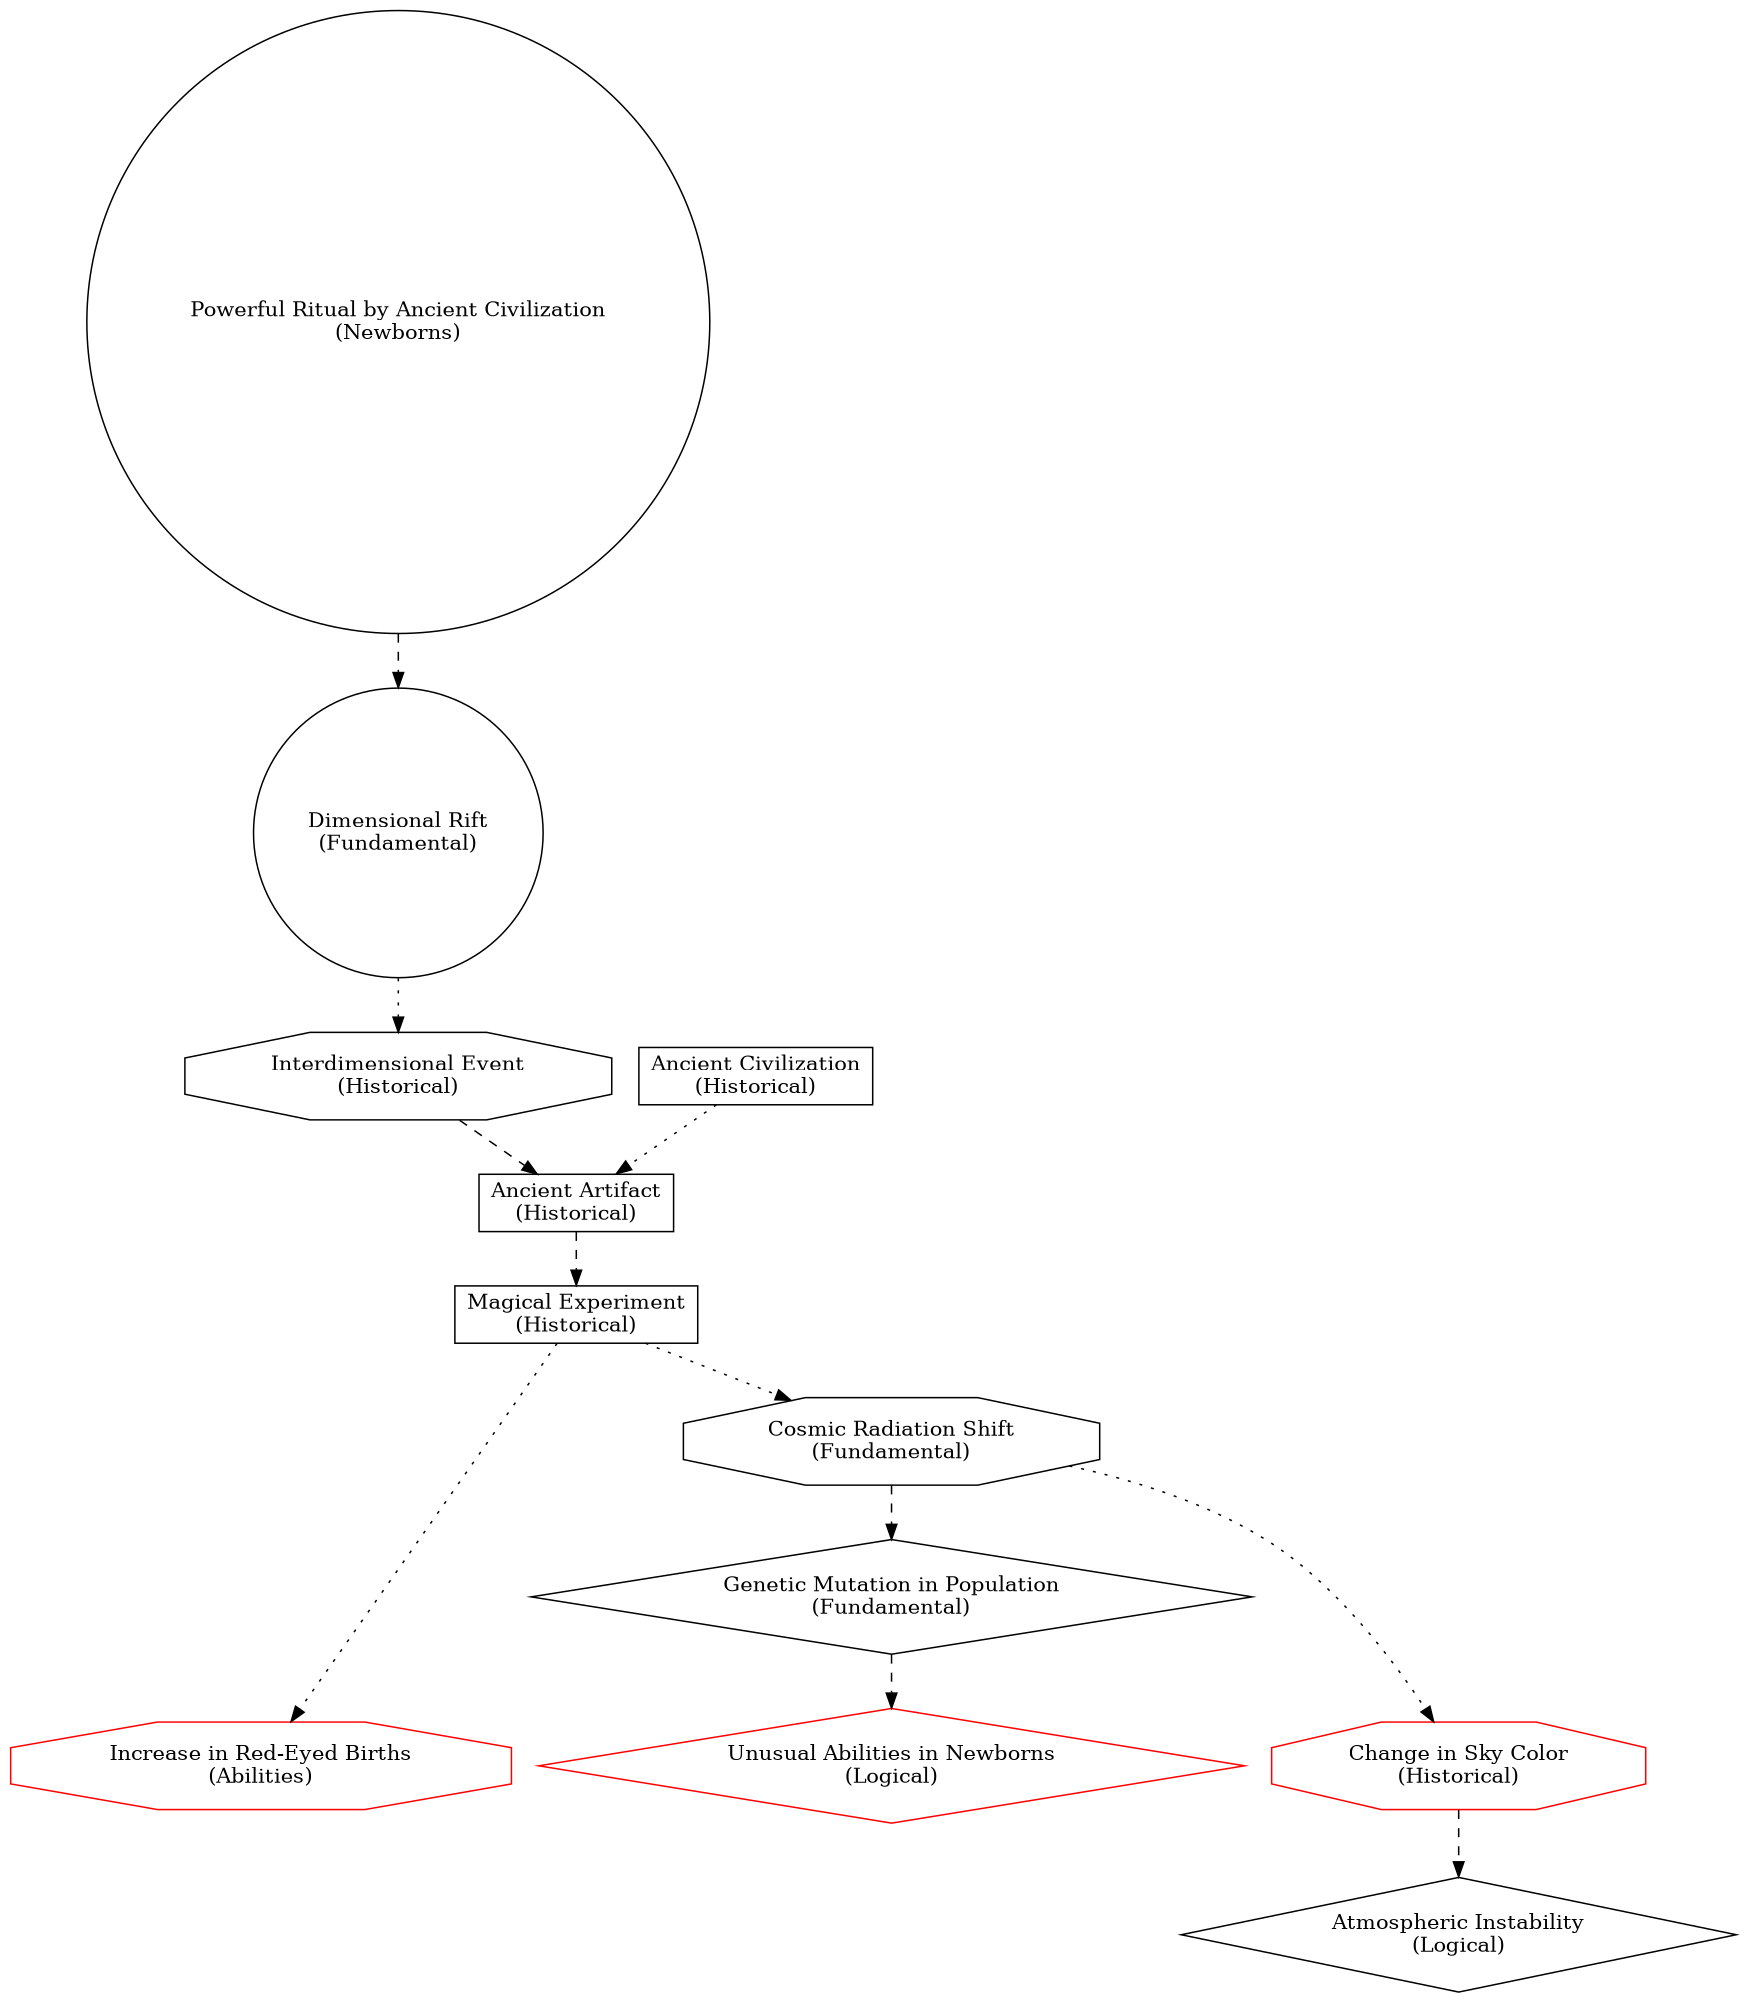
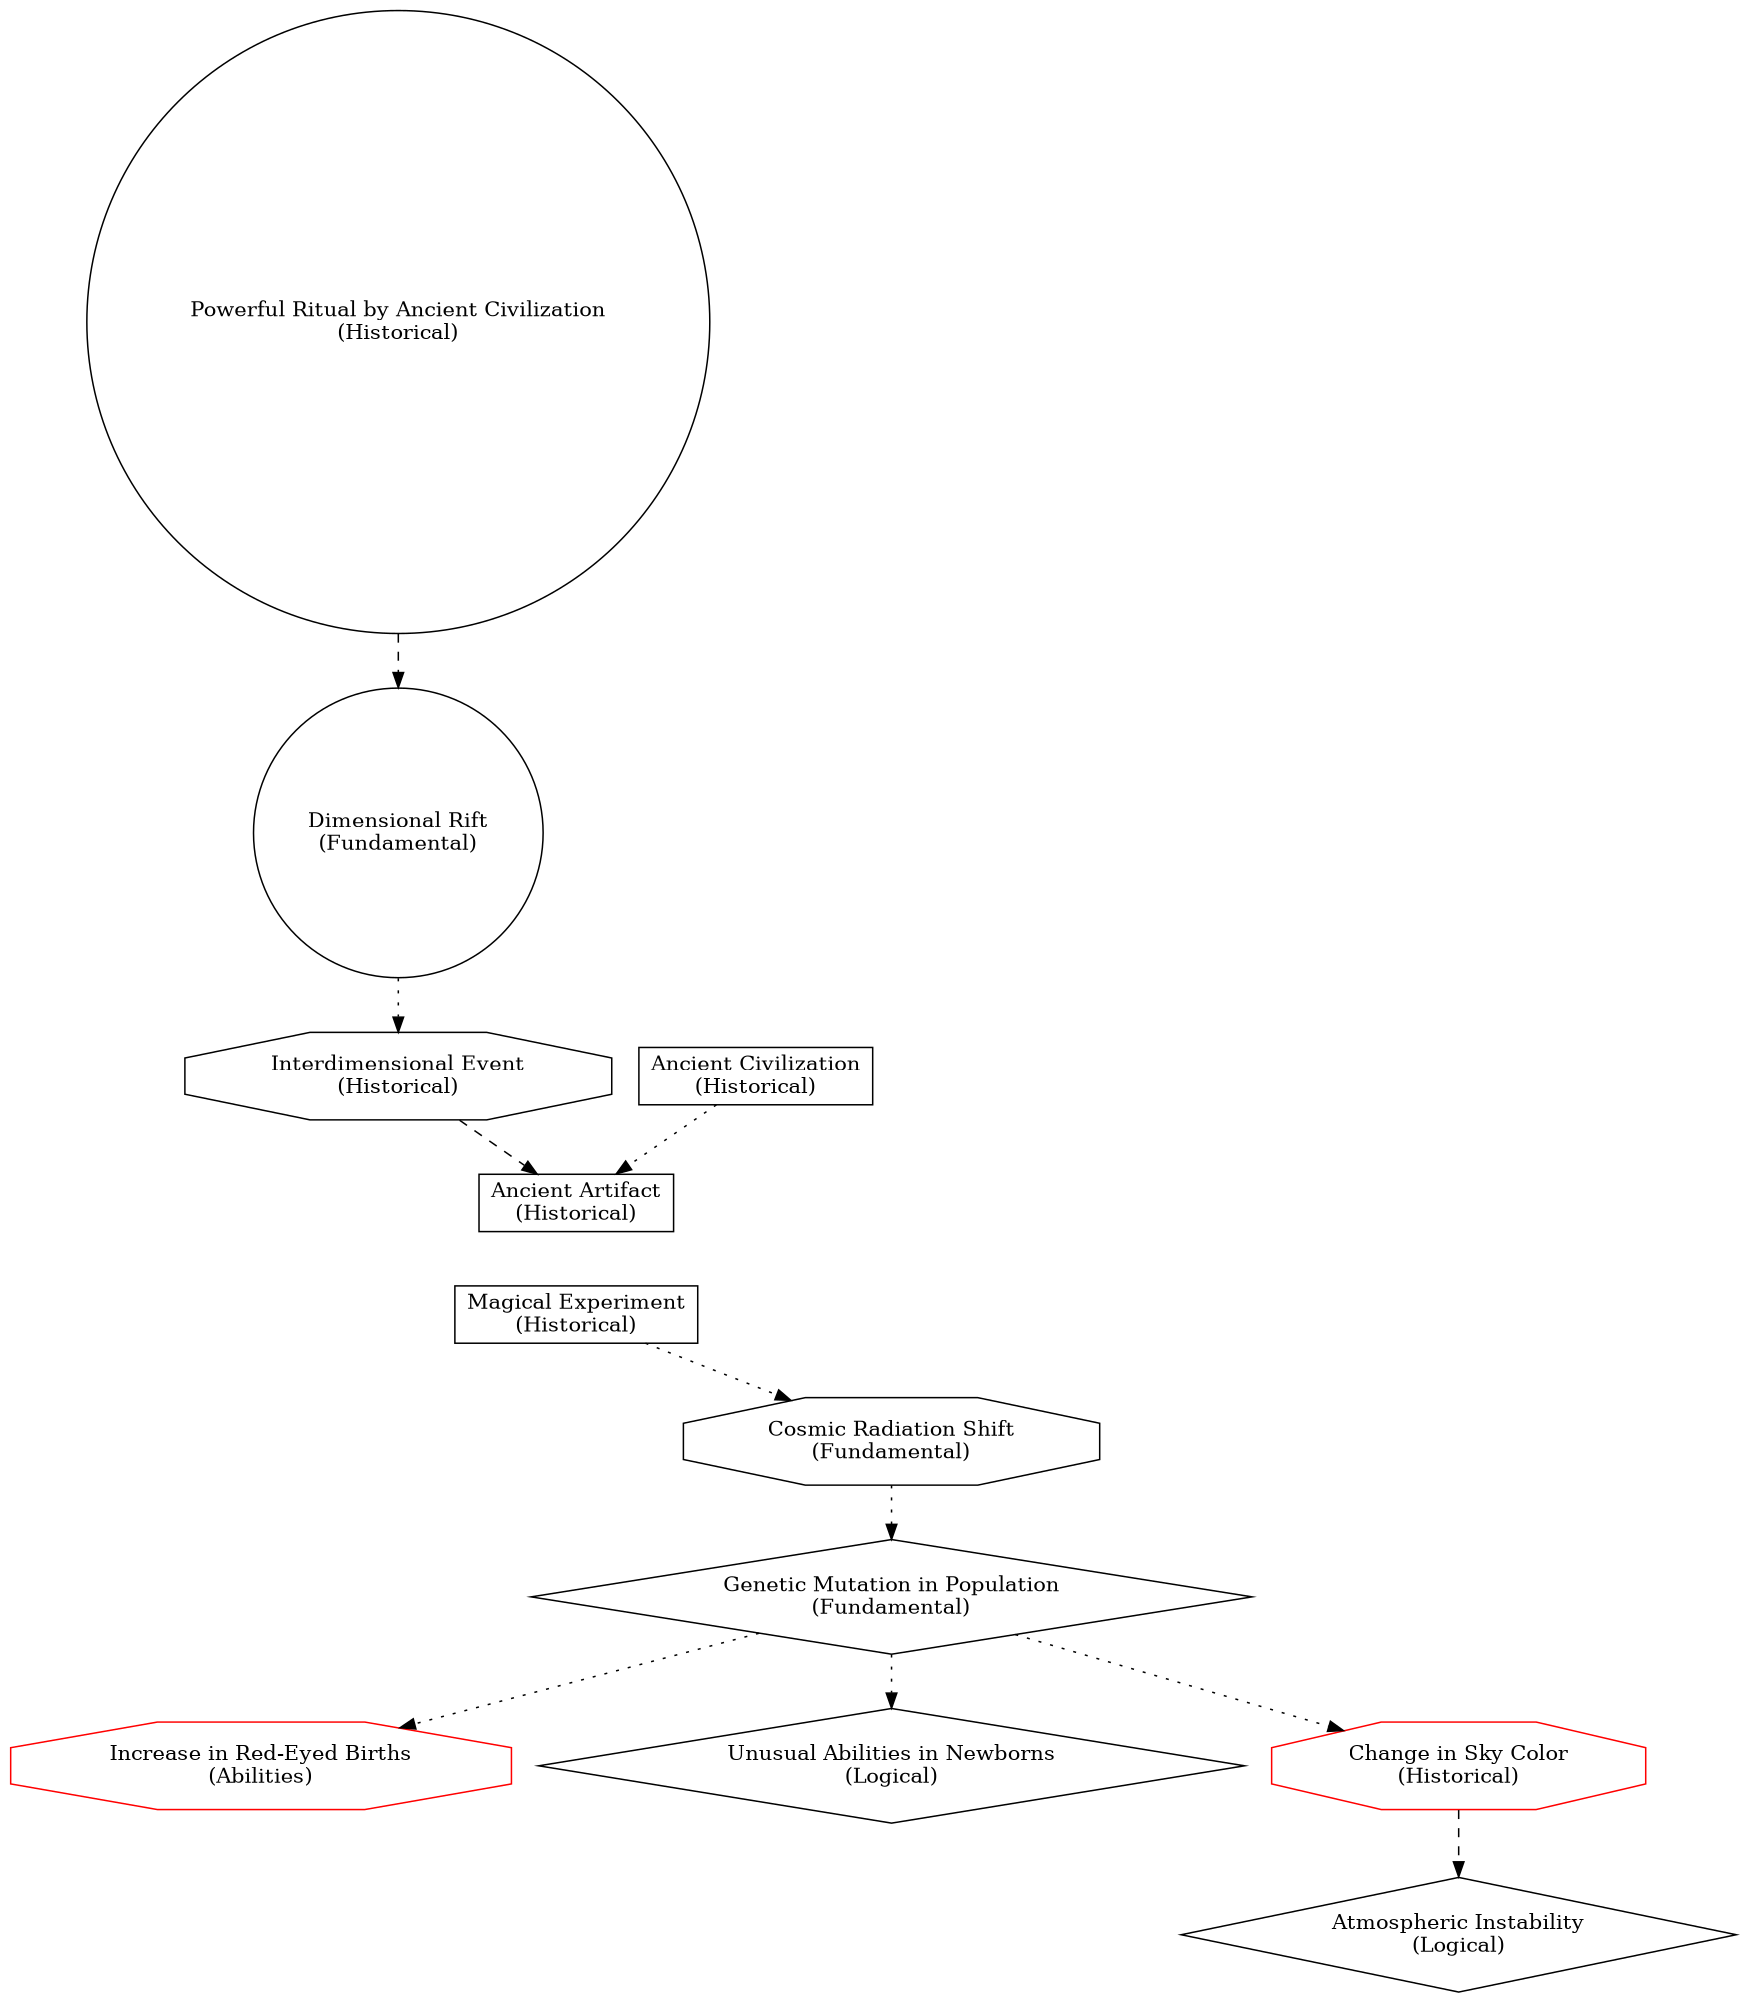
node "Powerful Ritual by Ancient Civilization (Newborns)": label "Powerful Ritual by Ancient Civilization (Newborns)" -> "Powerful Ritual by Ancient Civilization (Historical)"
edge "Ancient Artifact (Historical)" -> "Magical Experiment (Historical)": removed
edge "Cosmic Radiation Shift (Fundamental)" -> "Genetic Mutation in Population (Fundamental)": style dashed -> dotted
edge "Magical Experiment (Historical)" -> "Increase in Red-Eyed Births (Abilities)": now "Genetic Mutation in Population (Fundamental)" -> "Increase in Red-Eyed Births (Abilities)"
edge "Cosmic Radiation Shift (Fundamental)" -> "Change in Sky Color (Historical)": now "Genetic Mutation in Population (Fundamental)" -> "Change in Sky Color (Historical)"
edge "Genetic Mutation in Population (Fundamental)" -> "Unusual Abilities in Newborns (Logical)": style dashed -> dotted
node "Unusual Abilities in Newborns (Logical)": color red -> black
